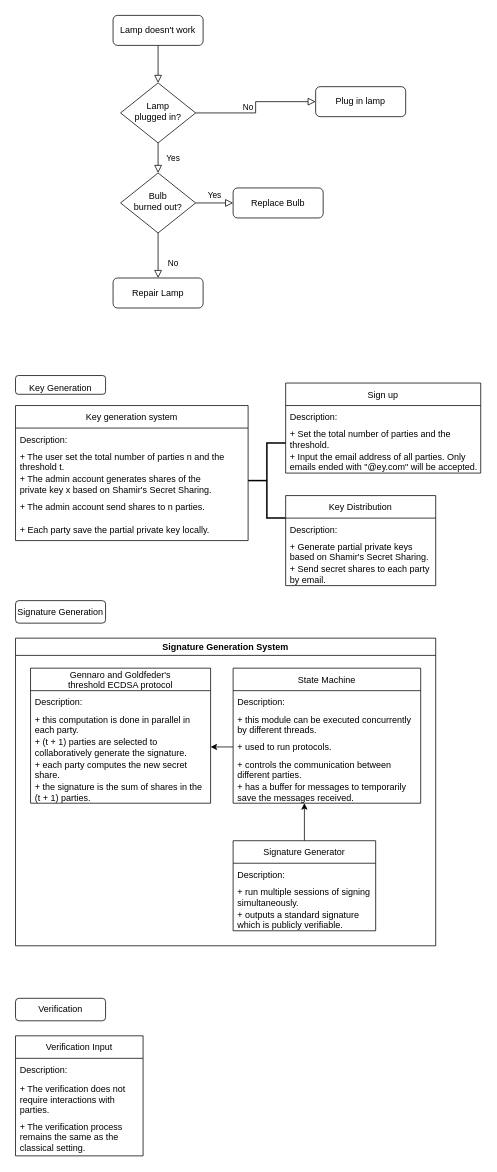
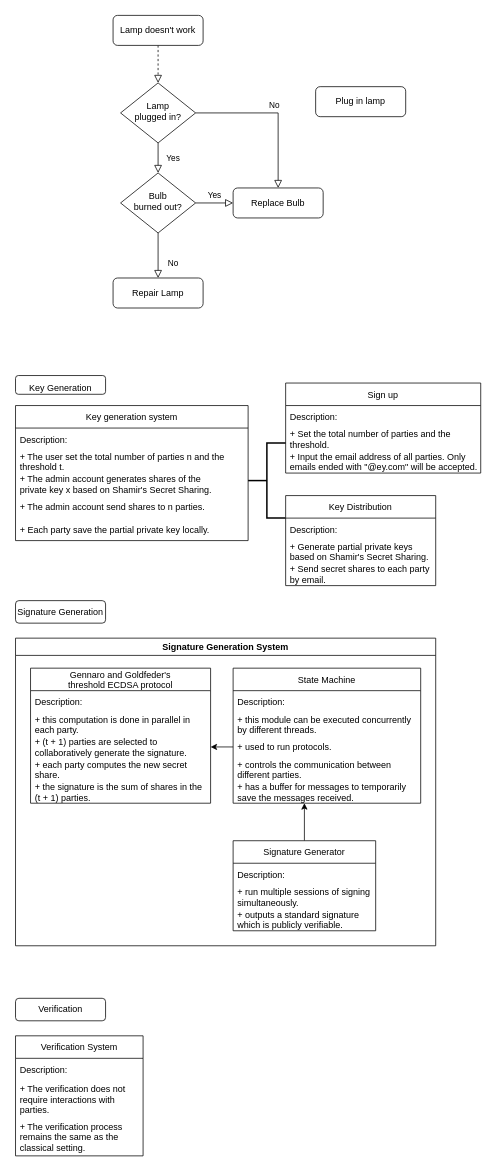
edge "Lamp doesn't work" -> "Lamp plugged in?": style solid -> dashed
edge "Lamp plugged in?" -> "Plug in lamp": now "Lamp plugged in?" -> "Replace Bulb"
node "Verification Input": label "Verification Input" -> "Verification System"
